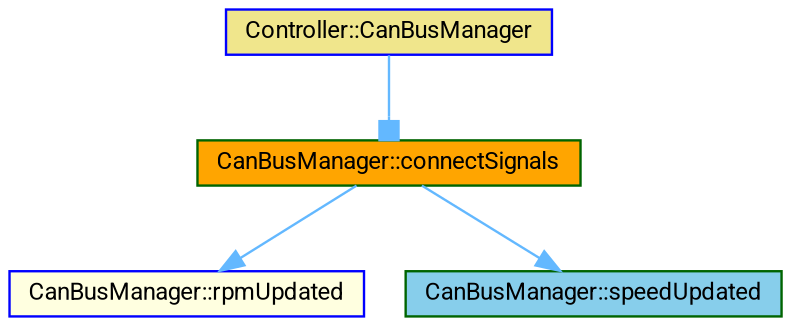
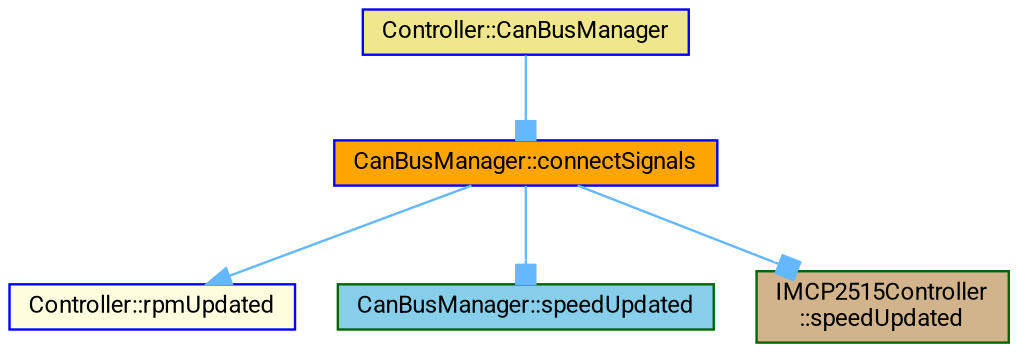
node "CanBusManager::connectSignals": color darkgreen -> blue
edge "CanBusManager::connectSignals" -> "CanBusManager::speedUpdated": arrowhead normal -> box
node "CanBusManager::rpmUpdated": label "CanBusManager::rpmUpdated" -> "Controller::rpmUpdated"
node "IMCP2515Controller ::speedUpdated": added
